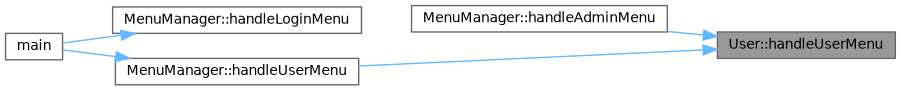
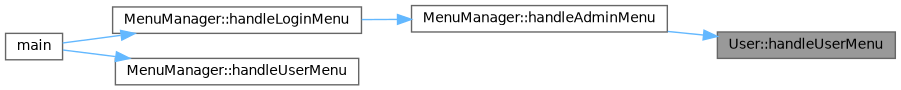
edge "MenuManager::handleLoginMenu" -> "MenuManager::handleAdminMenu": added
edge "MenuManager::handleUserMenu" -> "User::handleUserMenu": removed
